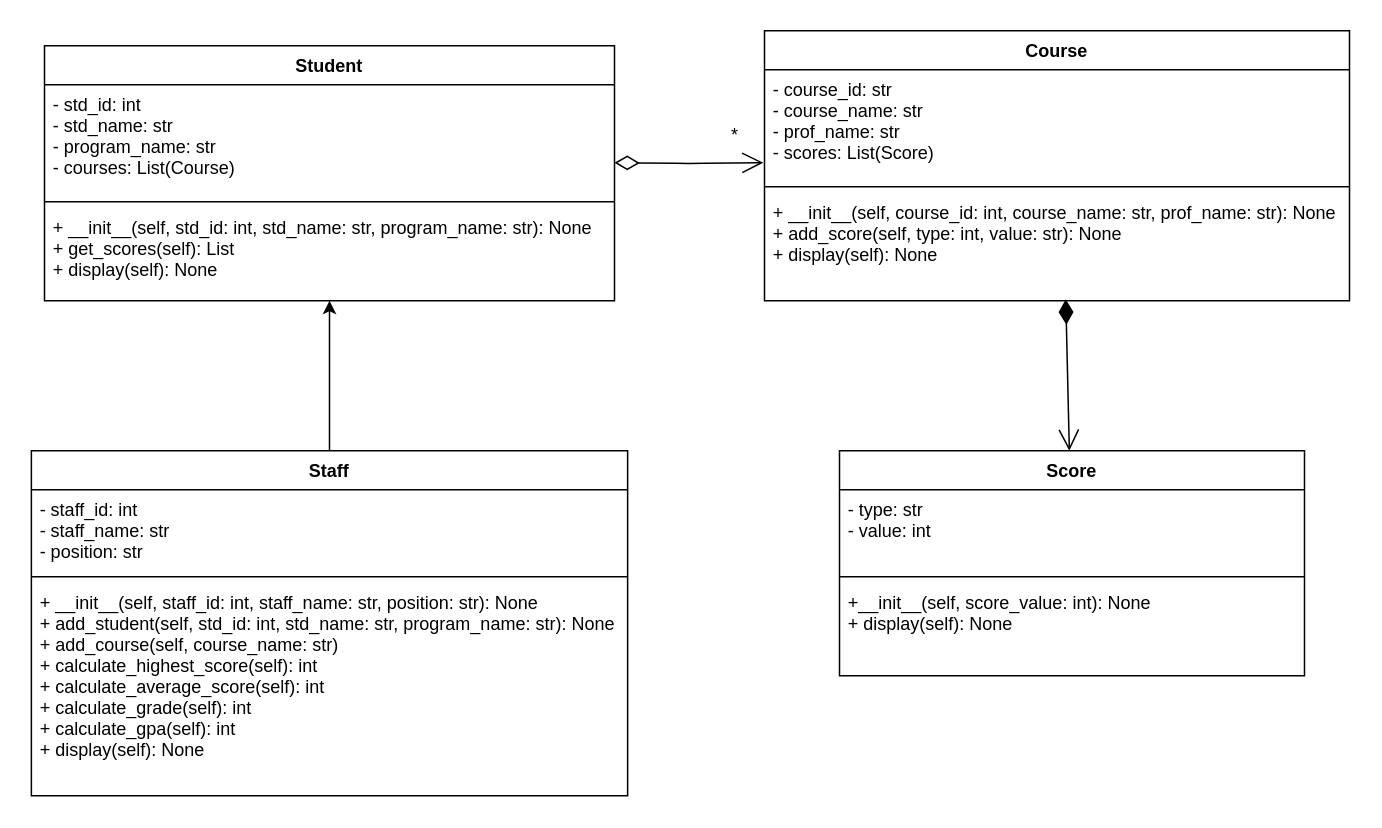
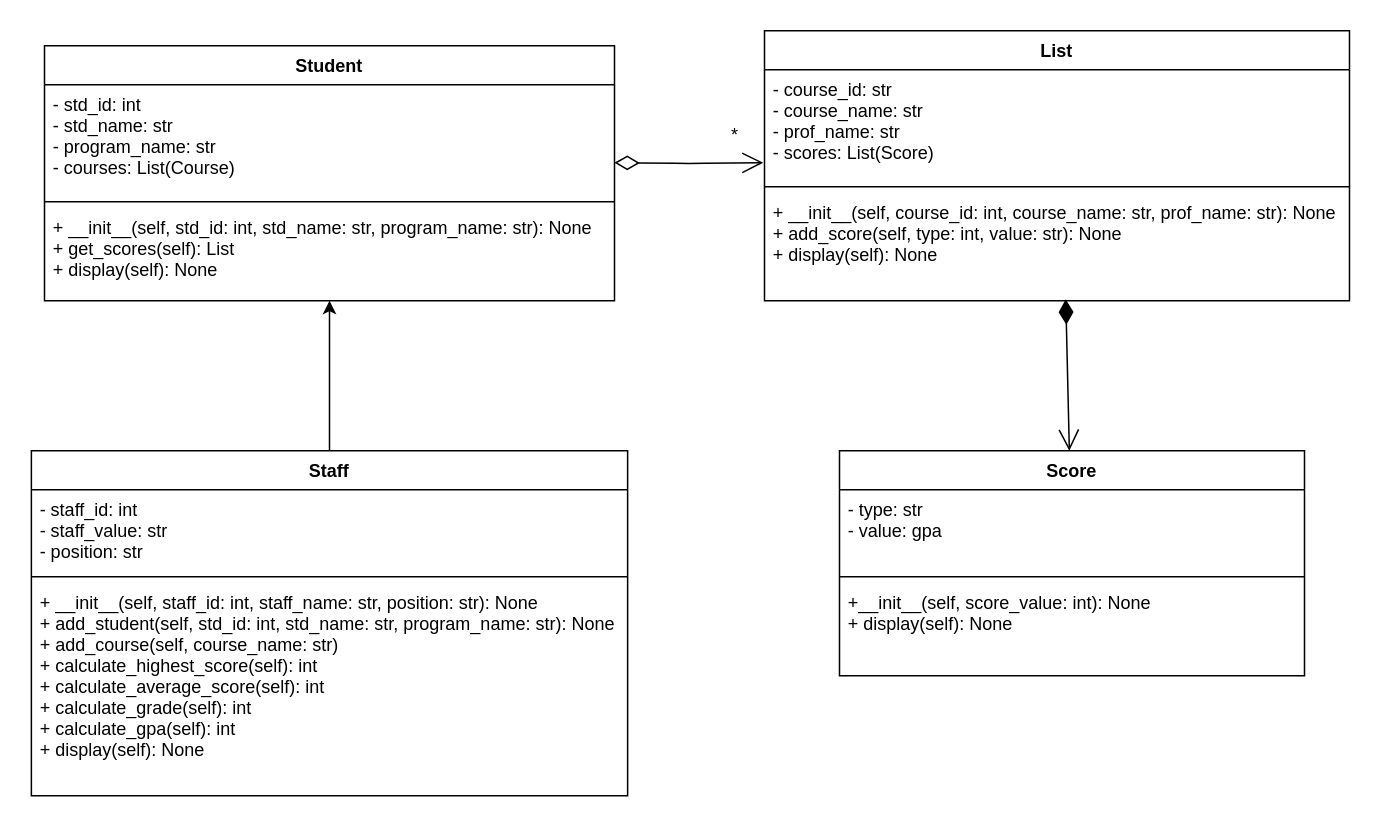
node "Course": label "Course" -> "List"
node "- staff_id: int - staff_name: str - position: str": label "- staff_id: int - staff_name: str - position: str" -> "- staff_id: int - staff_value: str - position: str"
node "- type: str - value: int": label "- type: str - value: int" -> "- type: str - value: gpa"
